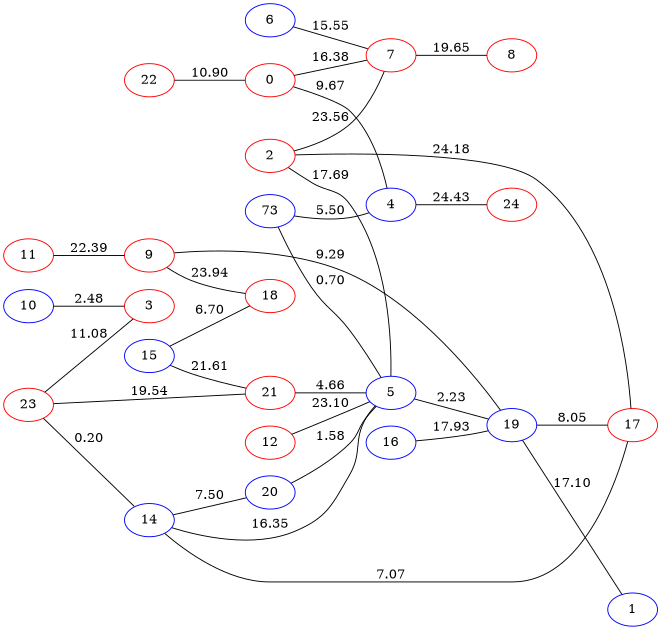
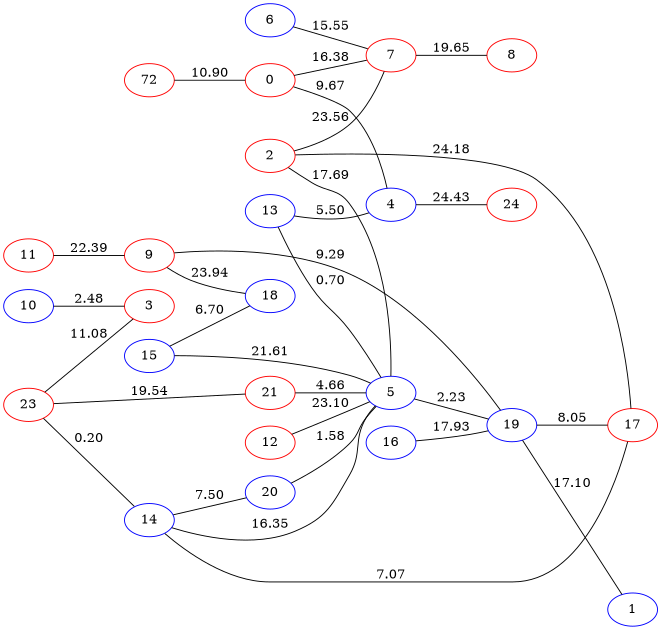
node "22": label "22" -> "72"
node "73": label "73" -> "13"
node "18": color red -> blue
edge "15" -- "21": now "15" -- "5"
